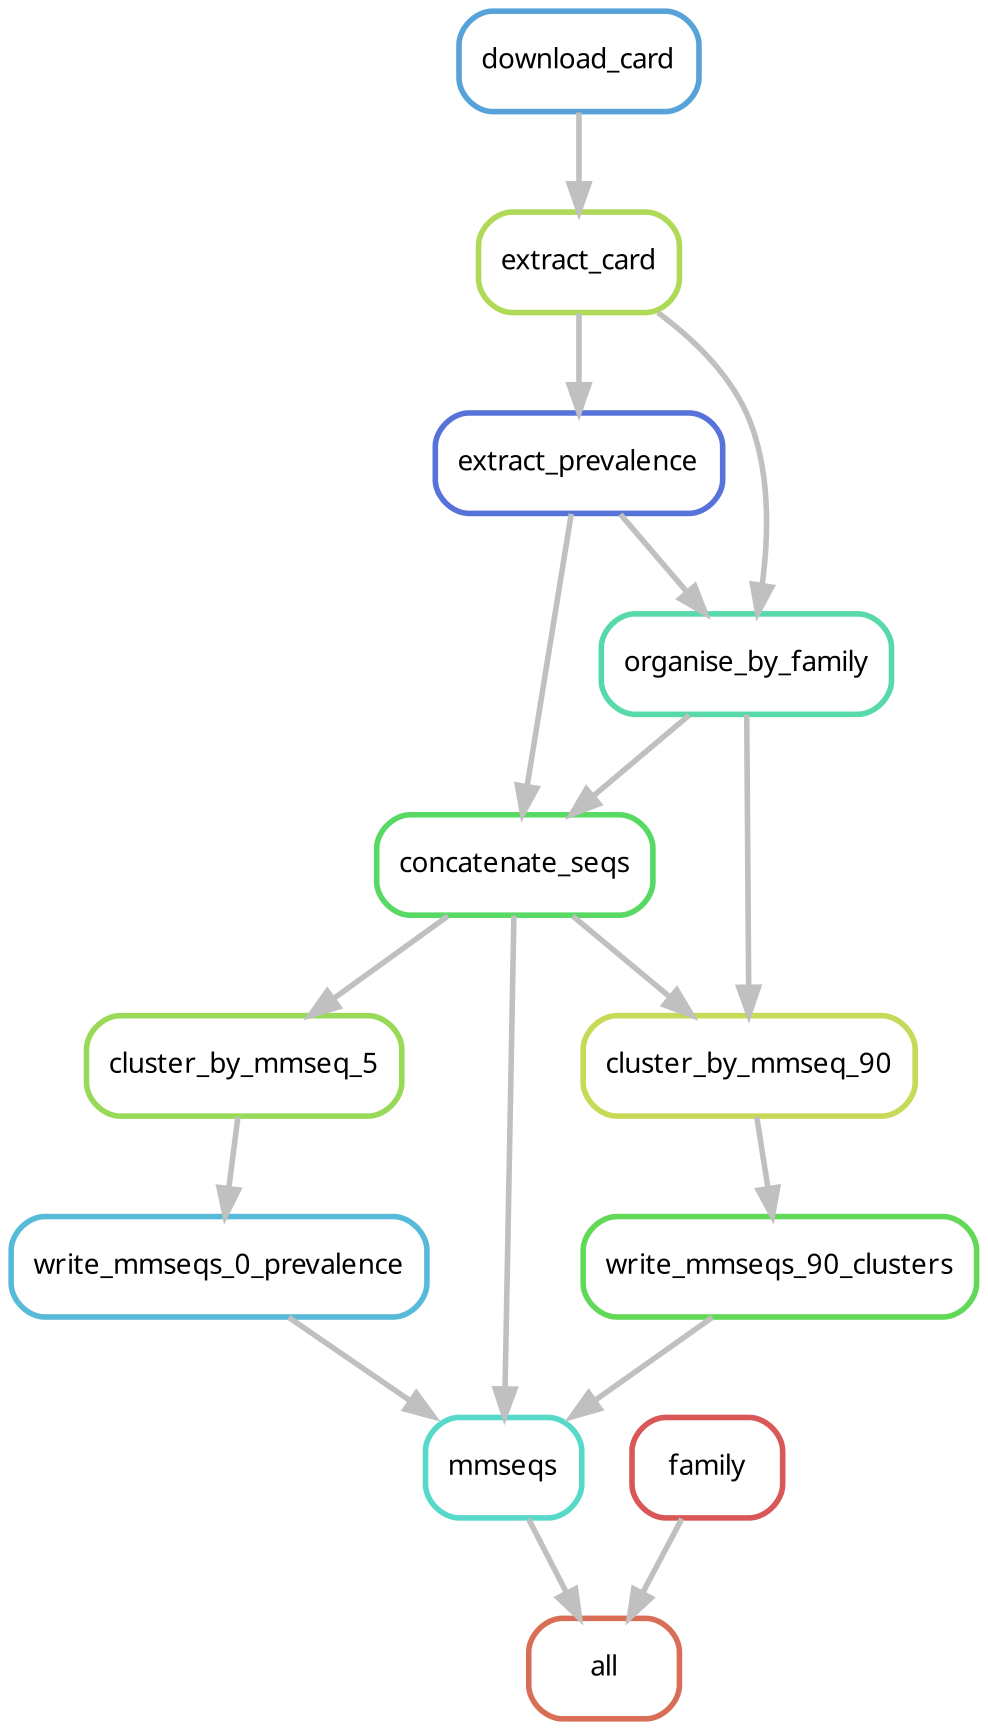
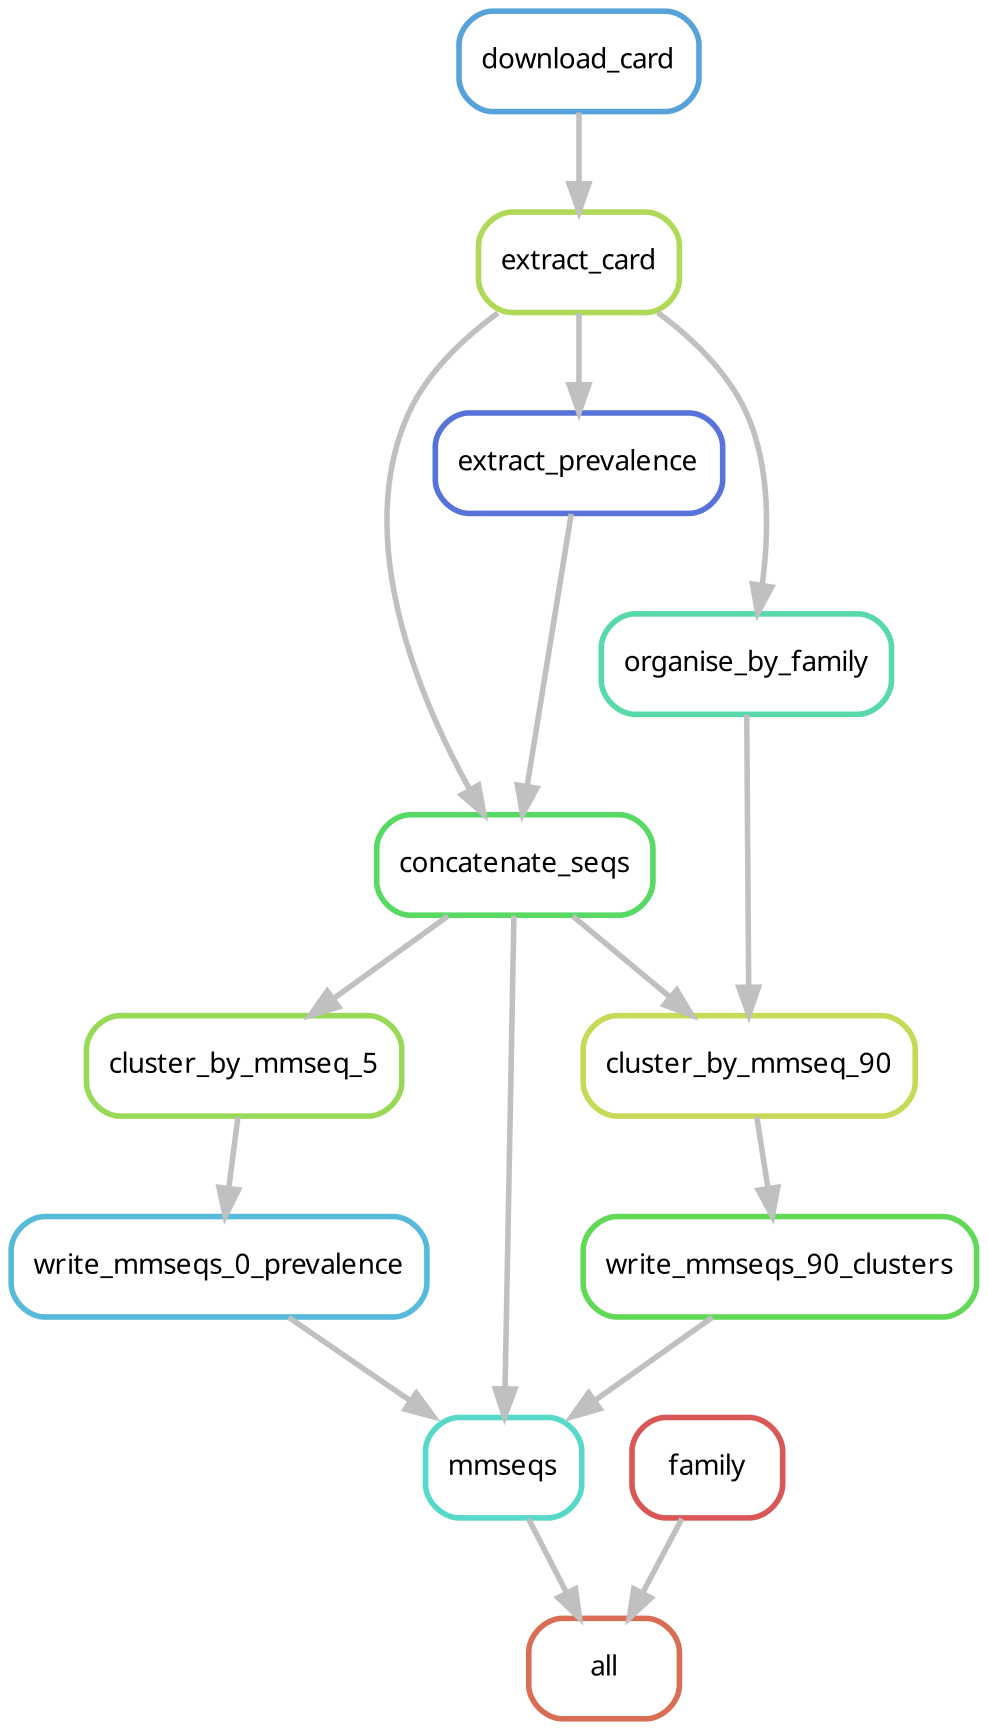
edge "extract_prevalence" -> "organise_by_family": removed
edge "organise_by_family" -> "concatenate_seqs": now "extract_card" -> "concatenate_seqs"
